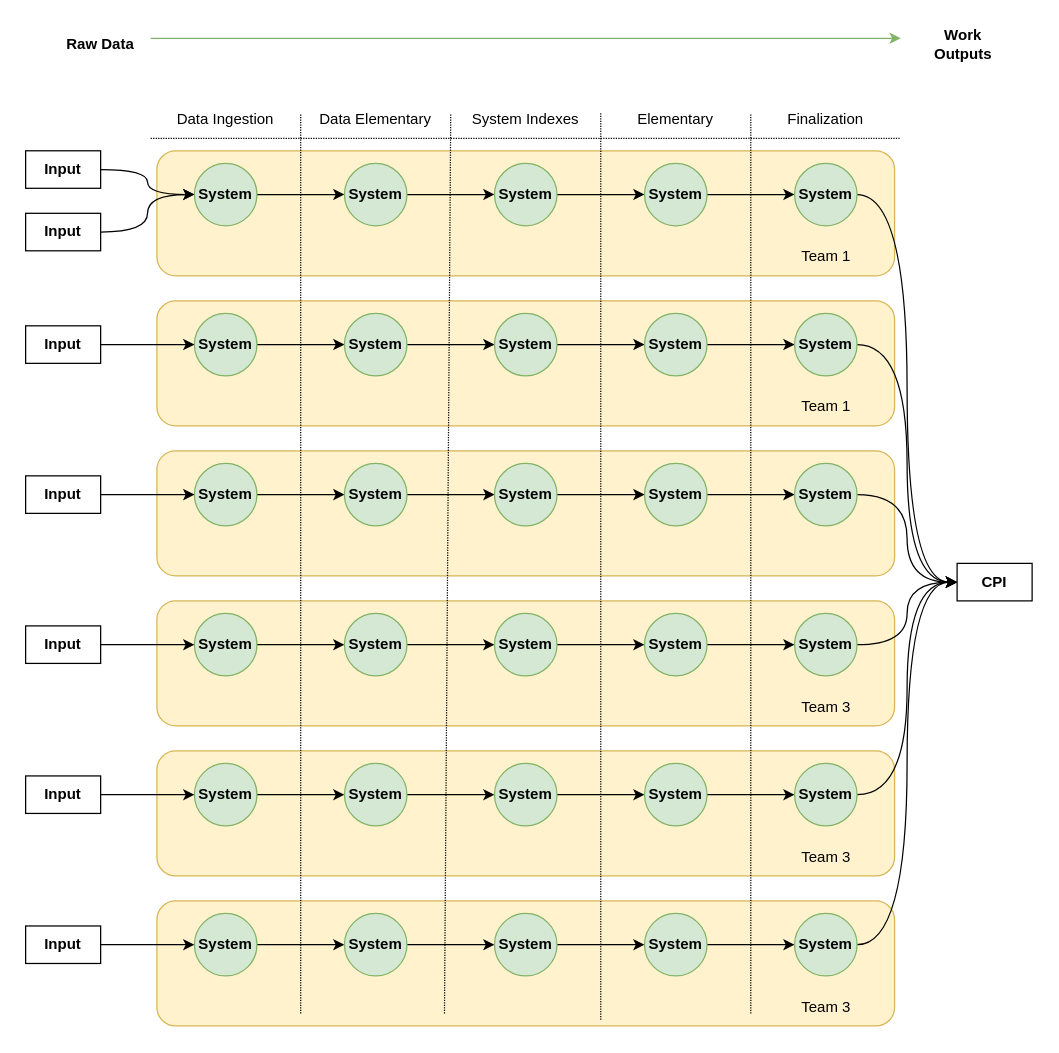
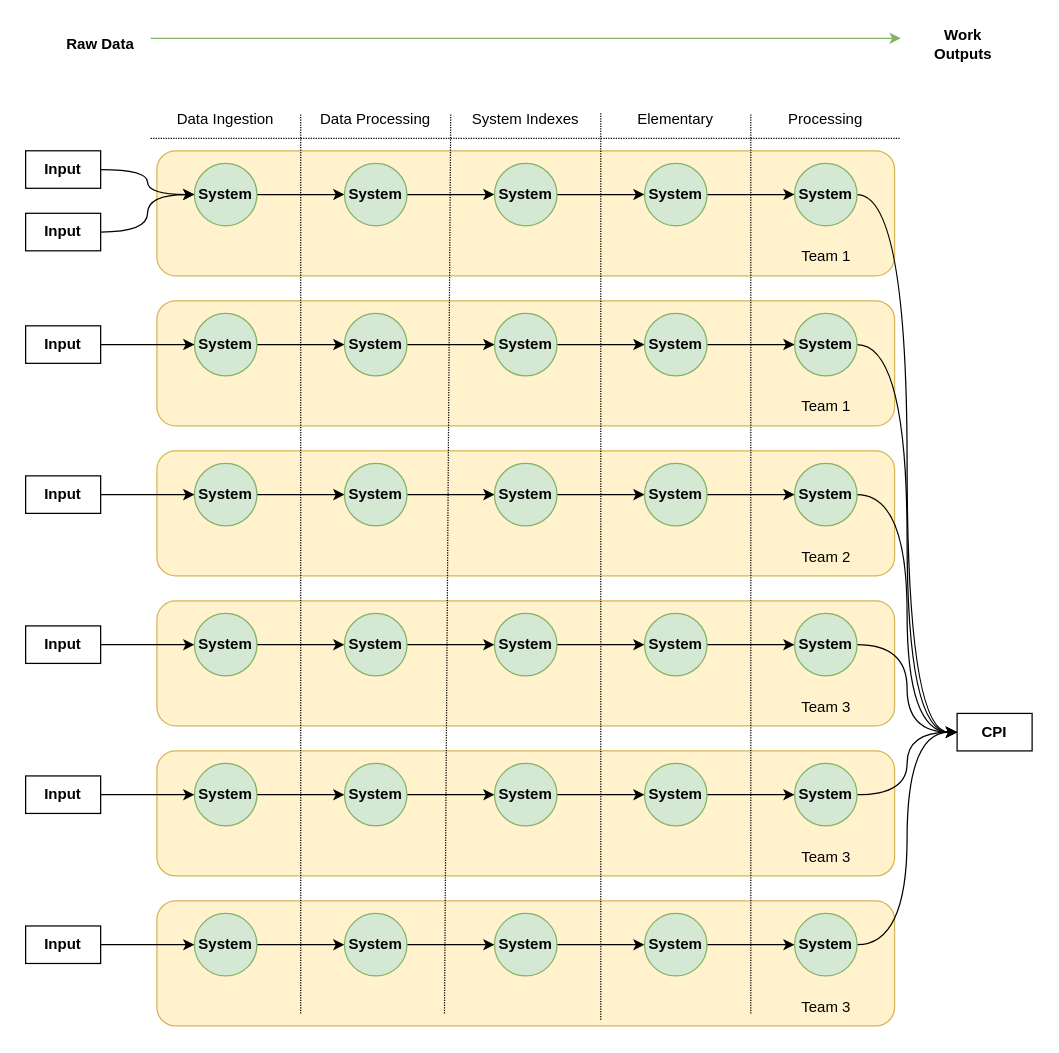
node "Data Elementary": label "Data Elementary" -> "Data Processing"
node "Finalization": label "Finalization" -> "Processing"
node "Team 2": added
node "CPI": moved (994, 582) -> (994, 732)
